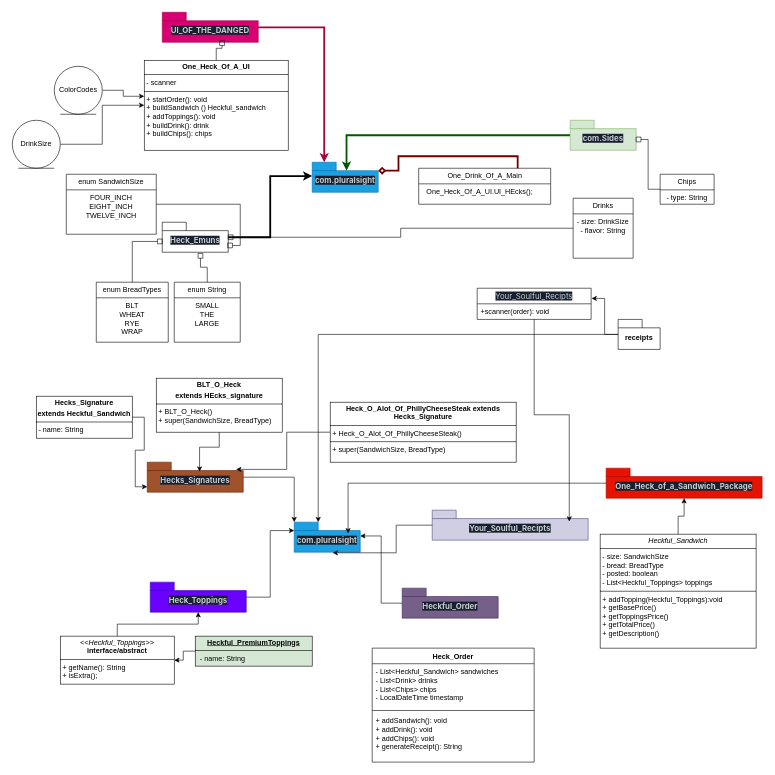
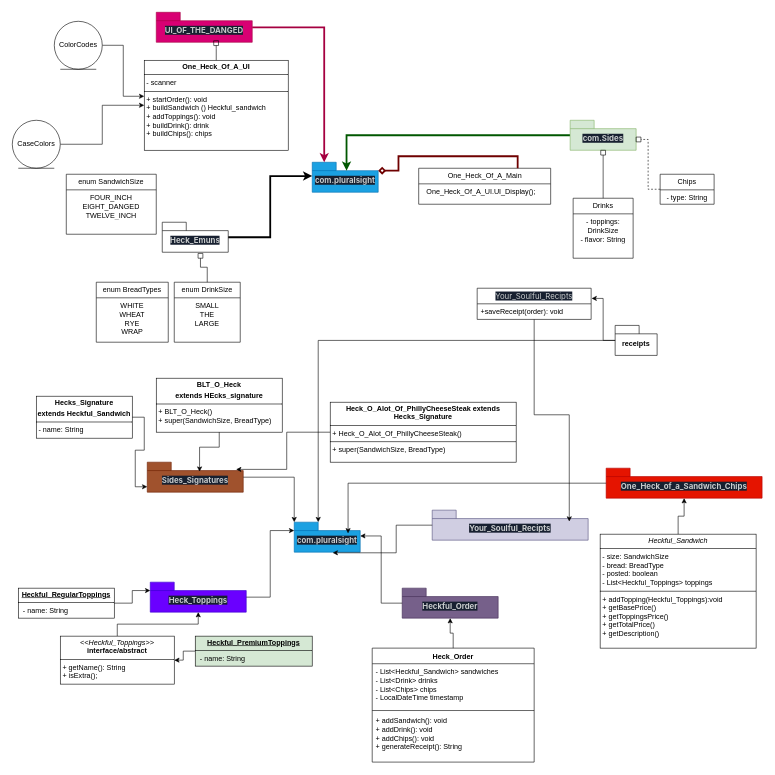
node "UI_OF_THE_DANGED": moved (210, 27) -> (204, 27)
node "ColorCodes": moved (78, 90) -> (78, 45)
node "DrinkSize": label "DrinkSize" -> "CaseColors"
edge "Chips" -> "com.Sides": style solid -> dashed
node "One_Drink_Of_A_Main": label "One_Drink_Of_A_Main" -> "One_Heck_Of_A_Main"
node "One_Heck_Of_A_UI.UI_HEcks();": label "One_Heck_Of_A_UI.UI_HEcks();" -> "One_Heck_Of_A_UI.UI_Display();"
edge "enum SandwichSize" -> "Heck_Emuns": removed
node "FOUR_INCH EIGHT_INCH TWELVE_INCH": label "FOUR_INCH EIGHT_INCH TWELVE_INCH" -> "FOUR_INCH EIGHT_DANGED TWELVE_INCH"
edge "Drinks" -> "Heck_Emuns": now "Drinks" -> "com.Sides"
node "- size: DrinkSize - flavor: String": label "- size: DrinkSize - flavor: String" -> "- toppings: DrinkSize - flavor: String"
edge "enum BreadTypes" -> "Heck_Emuns": removed
node "enum String": label "enum String" -> "enum DrinkSize"
node "+scanner(order): void": label "+scanner(order): void" -> "+saveReceipt(order): void"
node "BLT WHEAT RYE WRAP": label "BLT WHEAT RYE WRAP" -> "WHITE WHEAT RYE WRAP"
node "receipts": moved (639, 335) -> (636, 341)
node "Hecks_Signatures": label "Hecks_Signatures" -> "Sides_Signatures"
node "One_Heck_of_a_Sandwich_Package": label "One_Heck_of_a_Sandwich_Package" -> "One_Heck_of_a_Sandwich_Chips"
edge "Heckful_RegularToppings - name: String" -> "Heck_Toppings": added
node "Heckful_RegularToppings - name: String": added
edge "Heck_Order" -> "Heckful_Order": added
